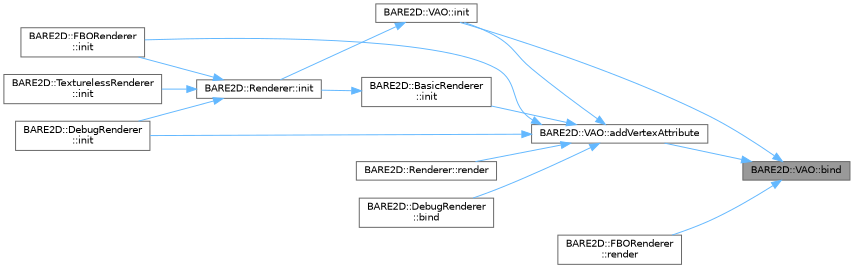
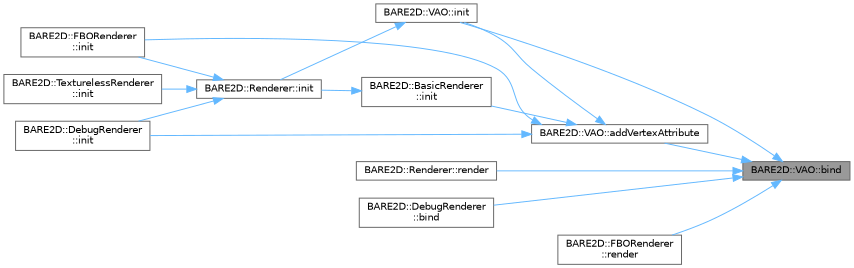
edge "BARE2D::Renderer::render" -> "BARE2D::VAO::addVertexAttribute": now "BARE2D::Renderer::render" -> "BARE2D::VAO::bind"
edge "BARE2D::DebugRenderer ::bind" -> "BARE2D::VAO::addVertexAttribute": now "BARE2D::DebugRenderer ::bind" -> "BARE2D::VAO::bind"
